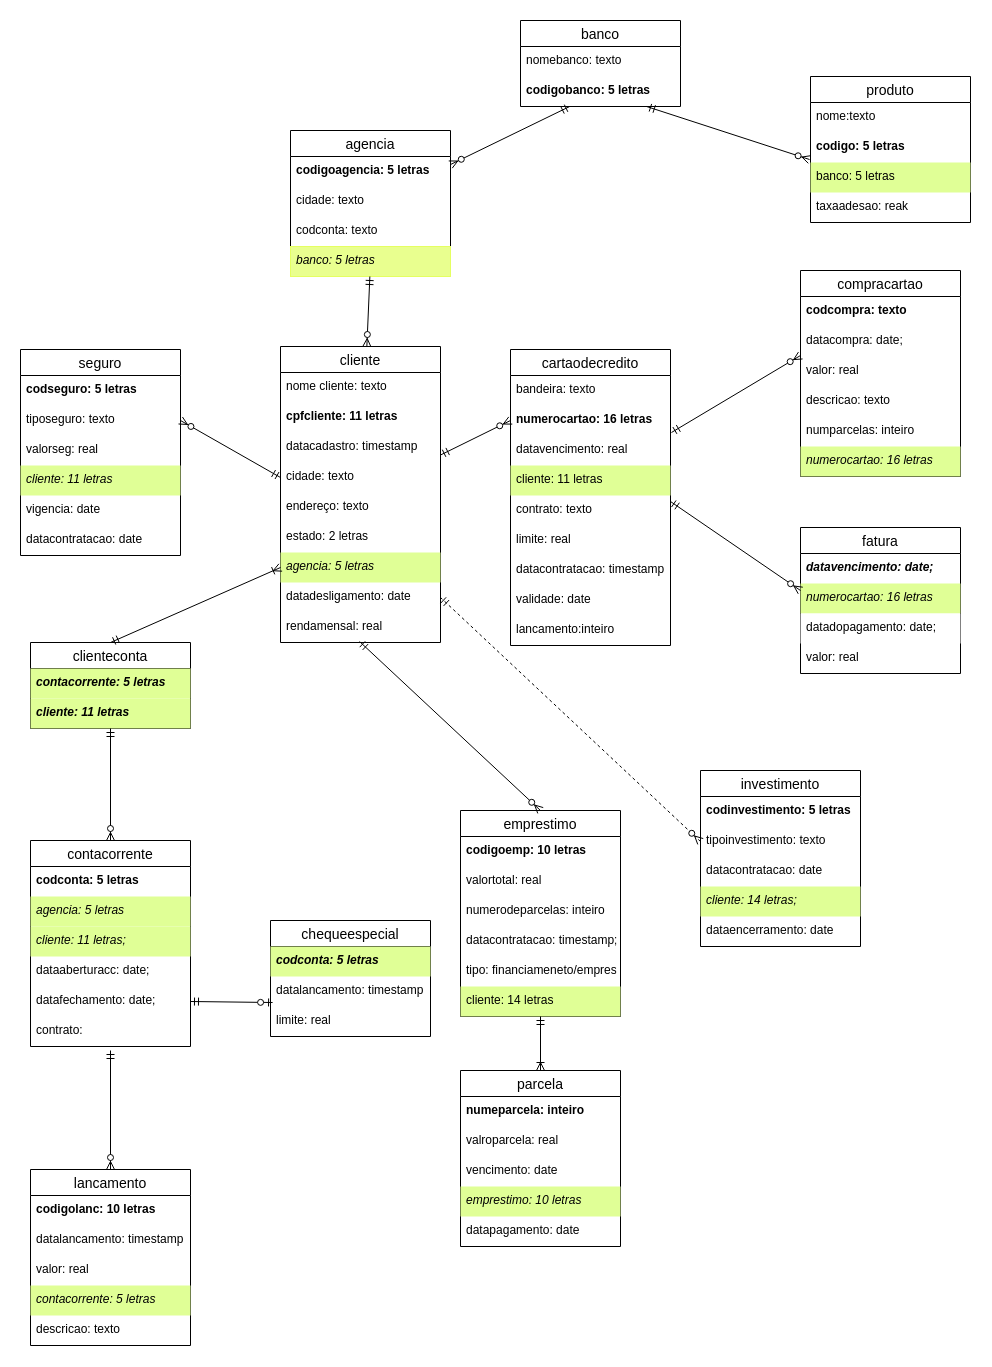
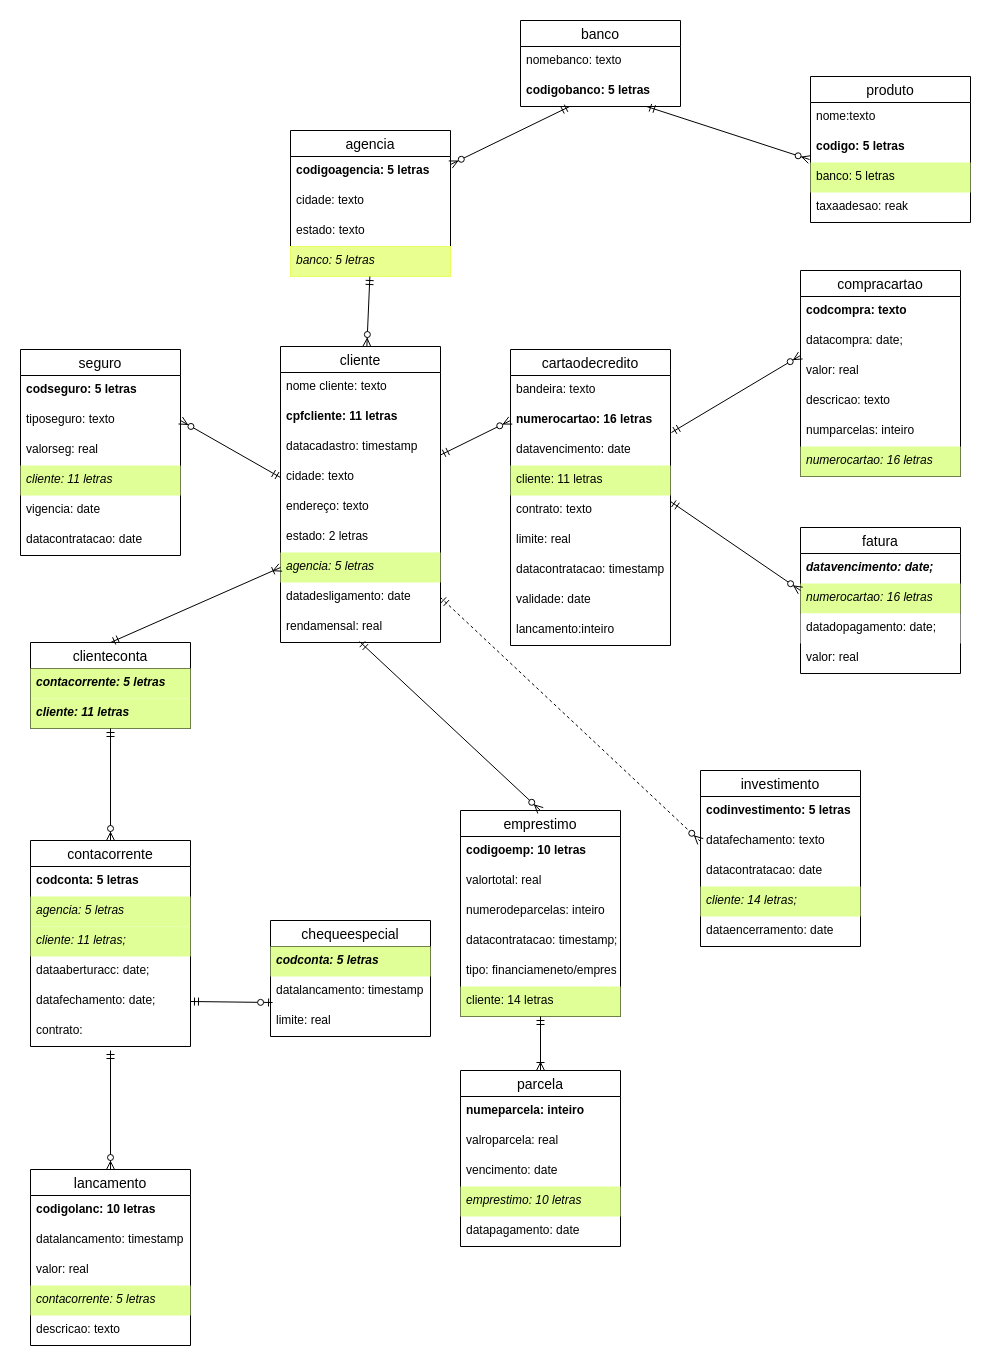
node "codconta: texto": label "codconta: texto" -> "estado: texto"
node "datavencimento: real": label "datavencimento: real" -> "datavencimento: date"
node "tipoinvestimento: texto": label "tipoinvestimento: texto" -> "datafechamento: texto"
